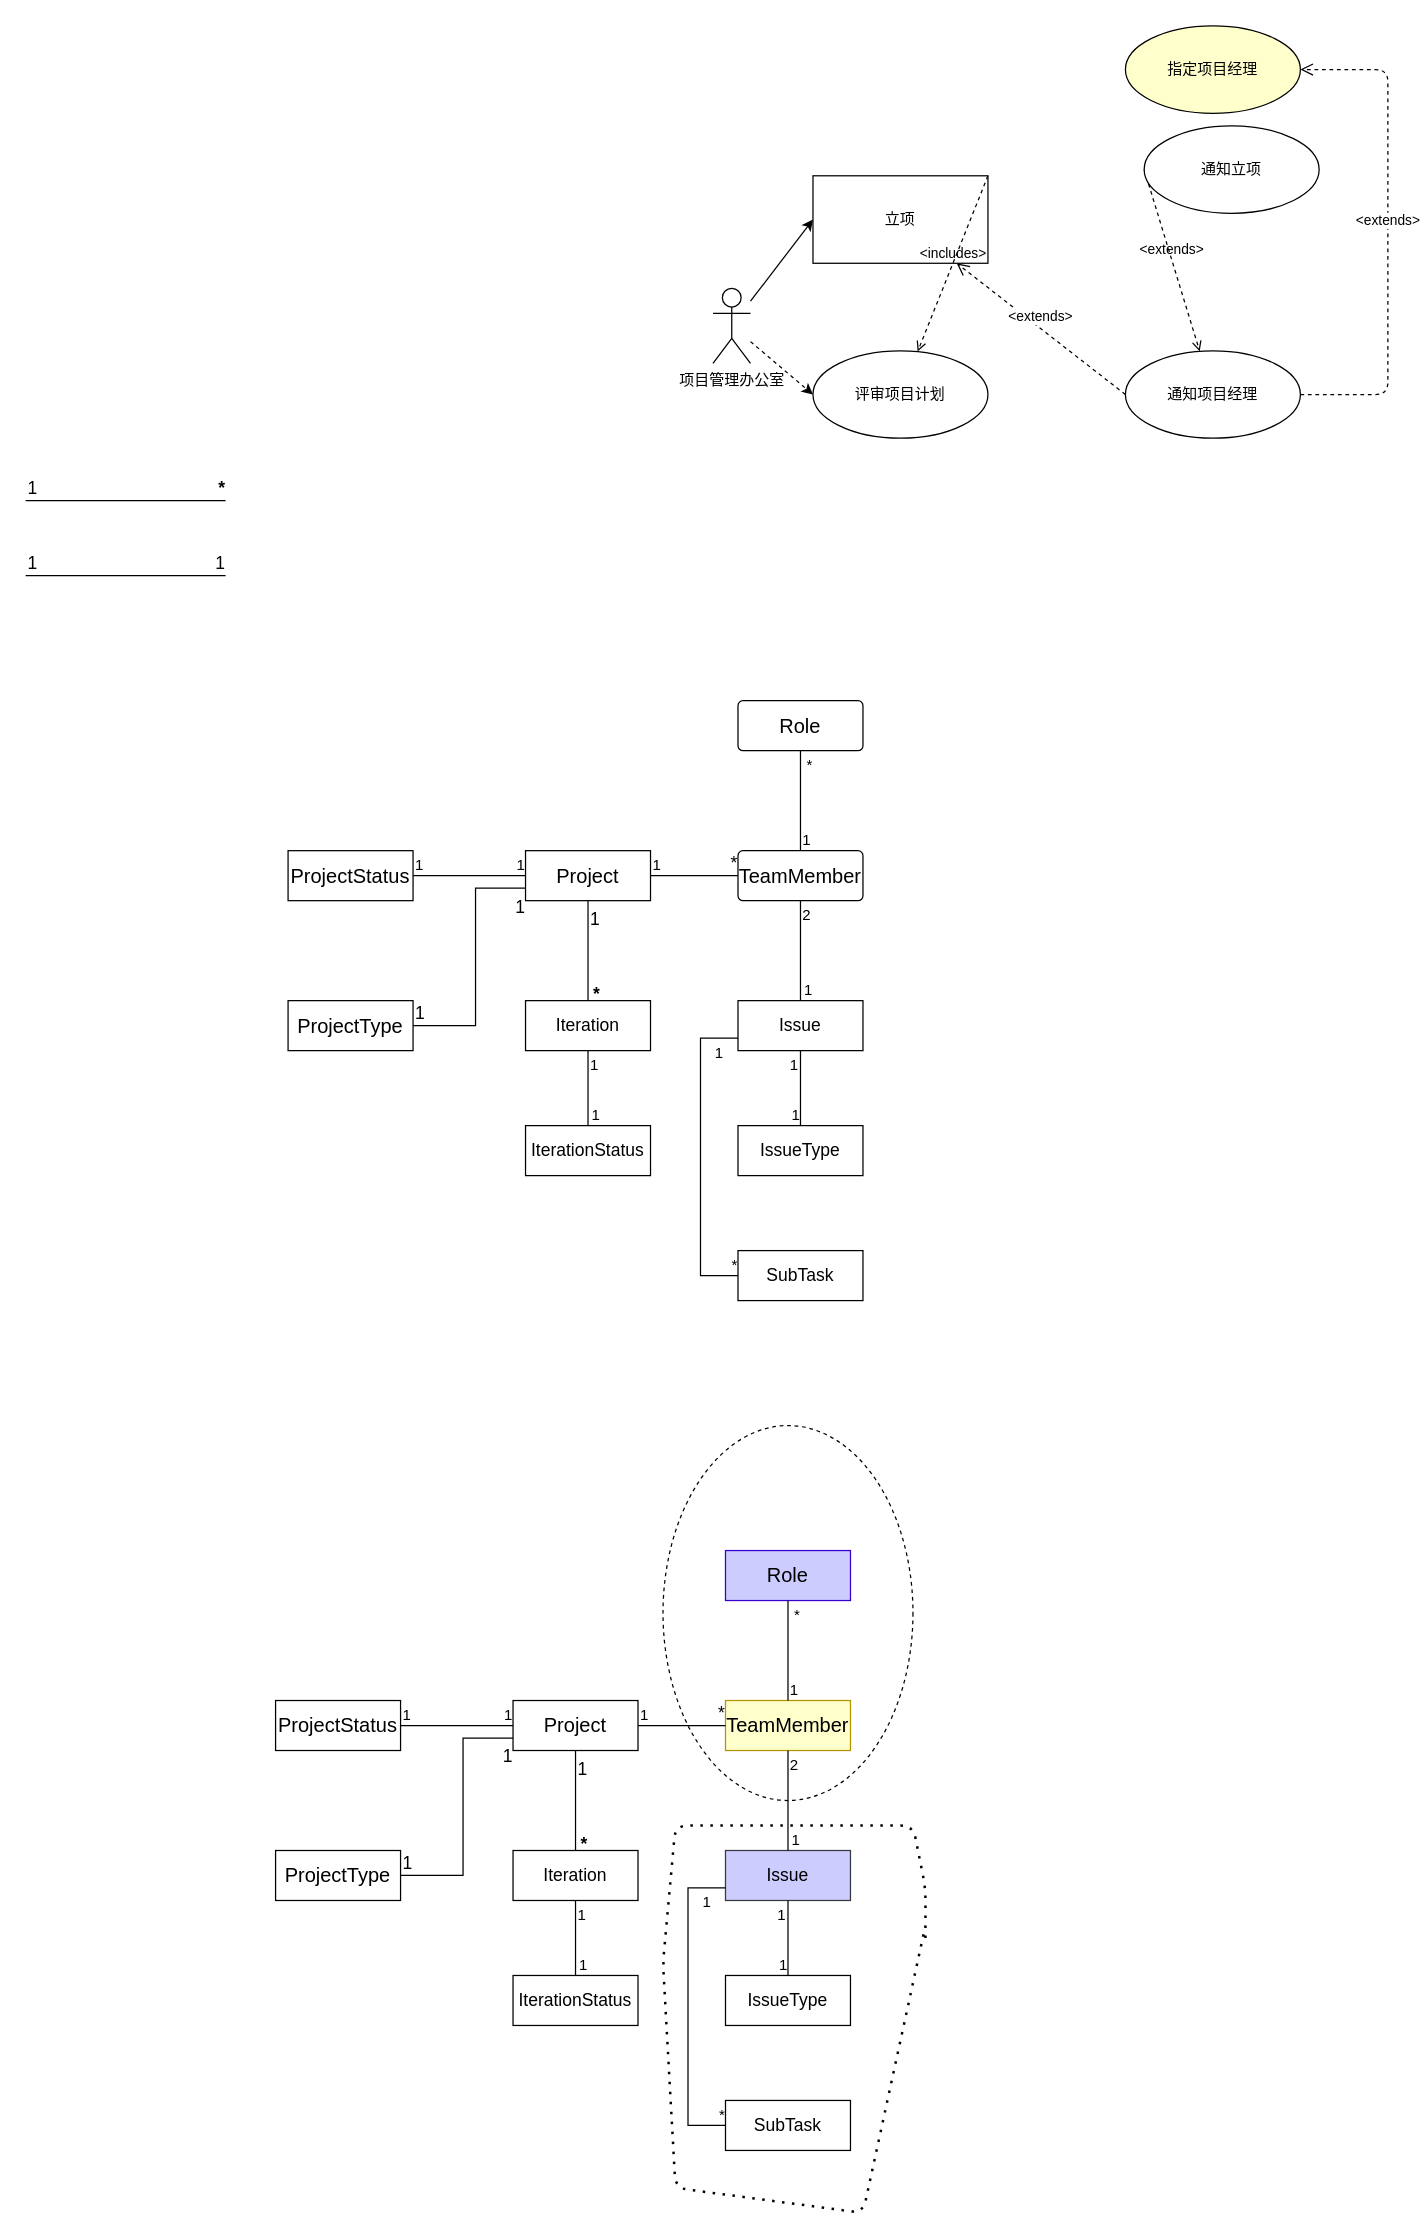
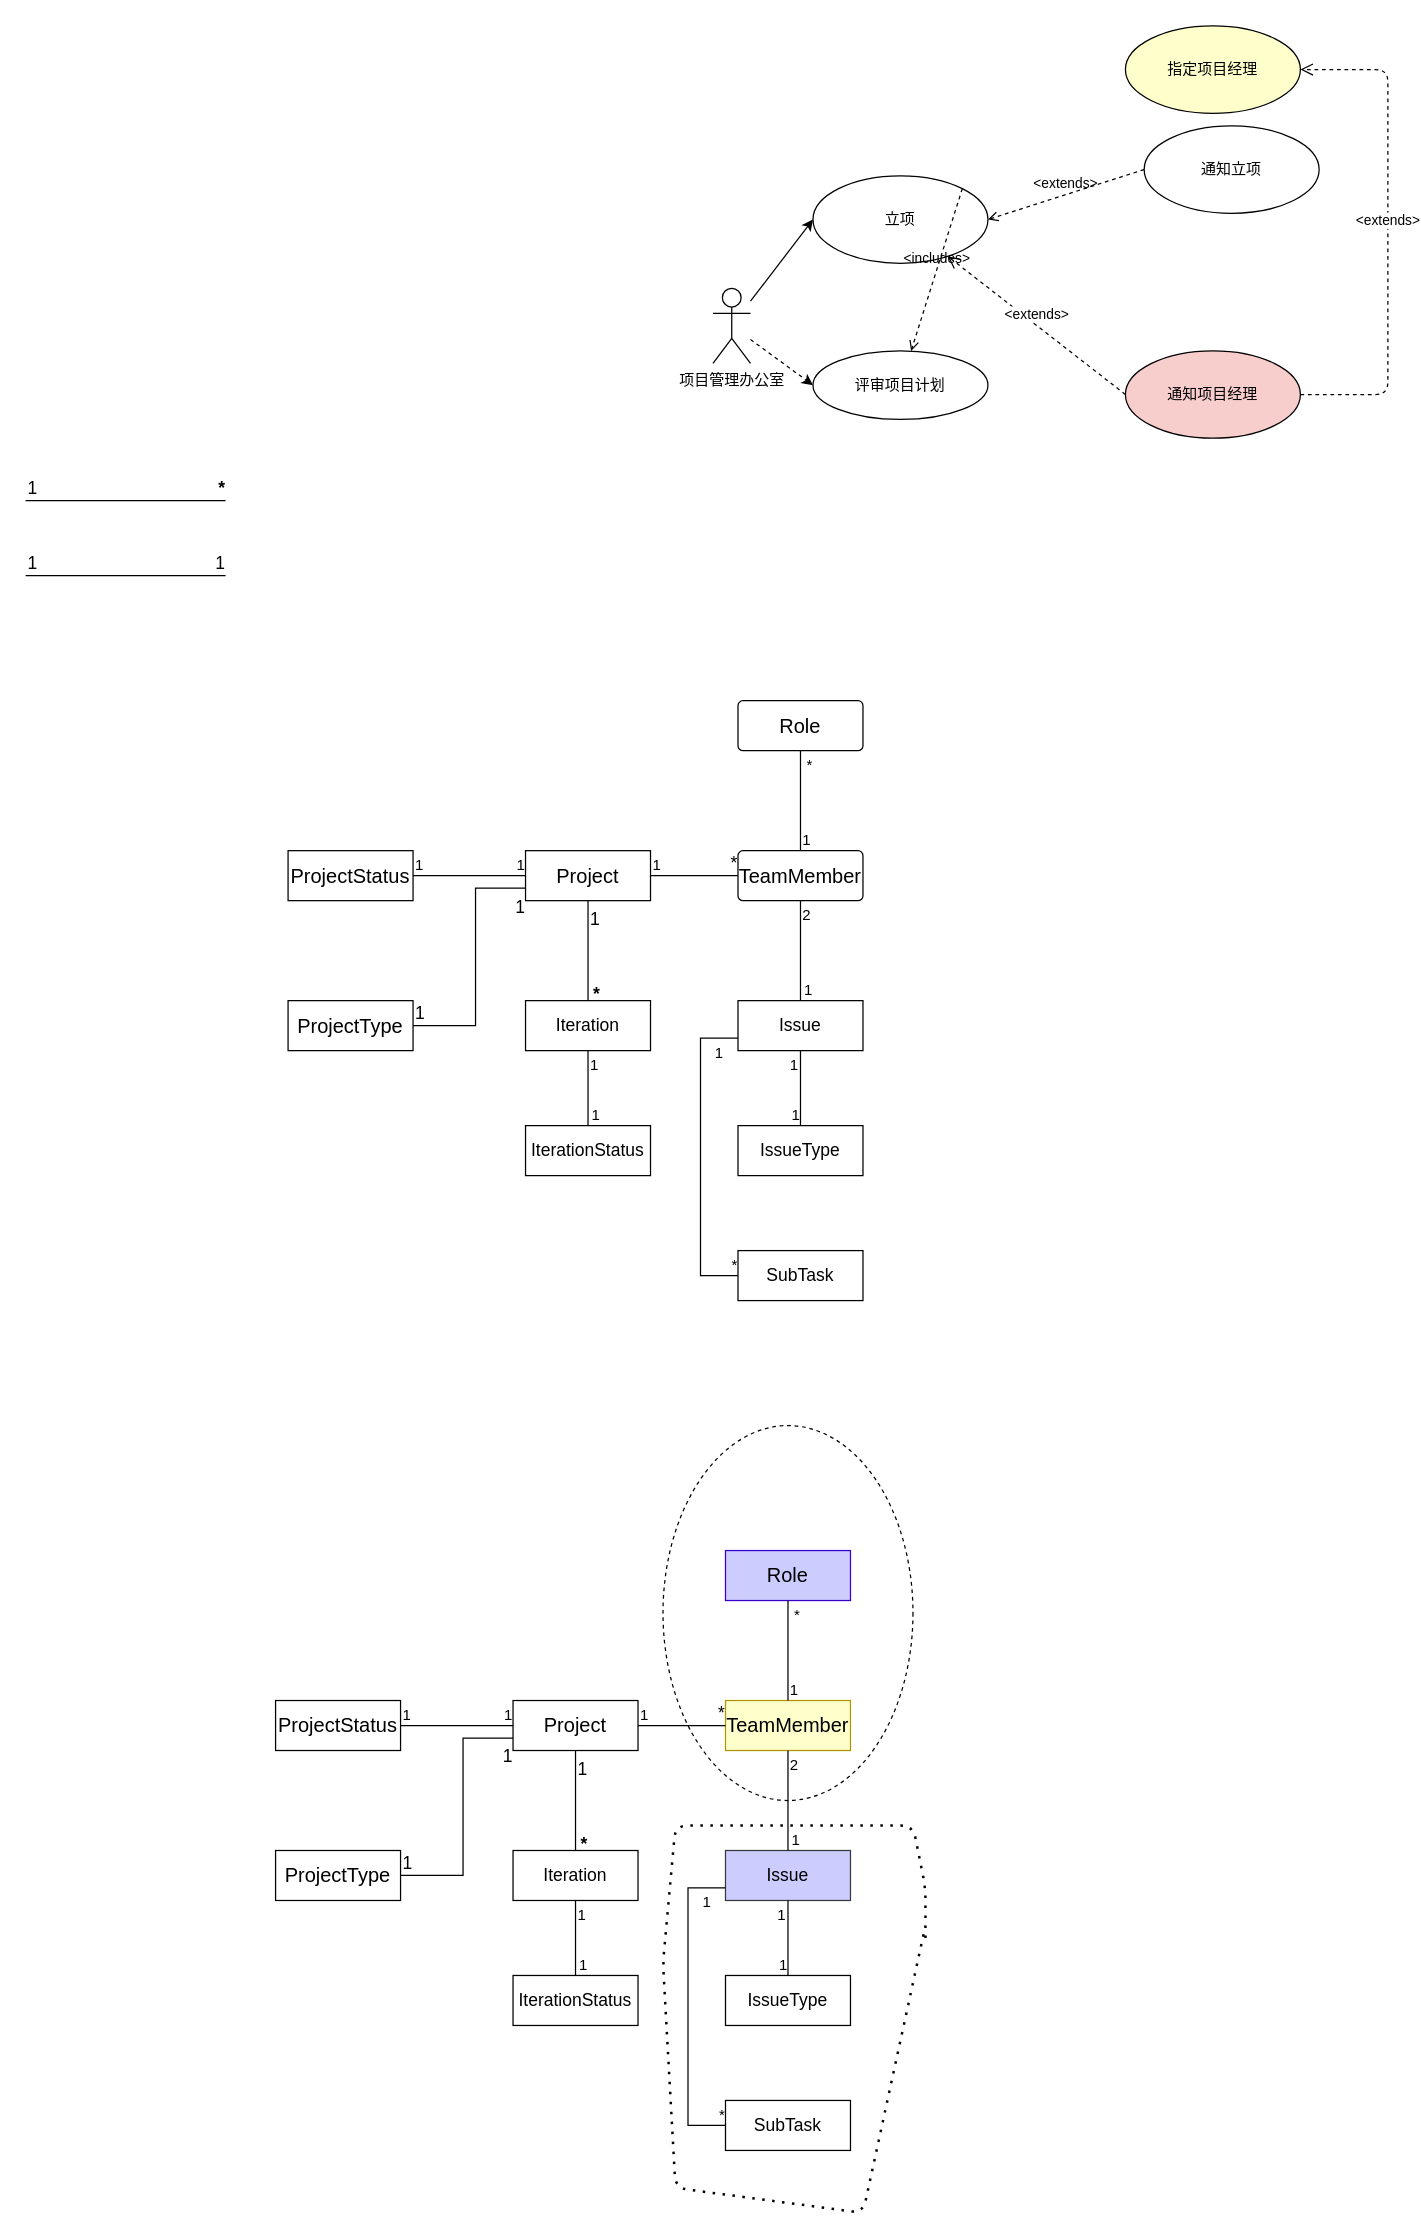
node "立项": shape rectangle -> ellipse
edge "通知立项" -> "通知项目经理": now "通知立项" -> "立项"
node "评审项目计划": size 175x88 -> 175x69
node "通知项目经理": fillcolor #ffffff -> #f8cecc
